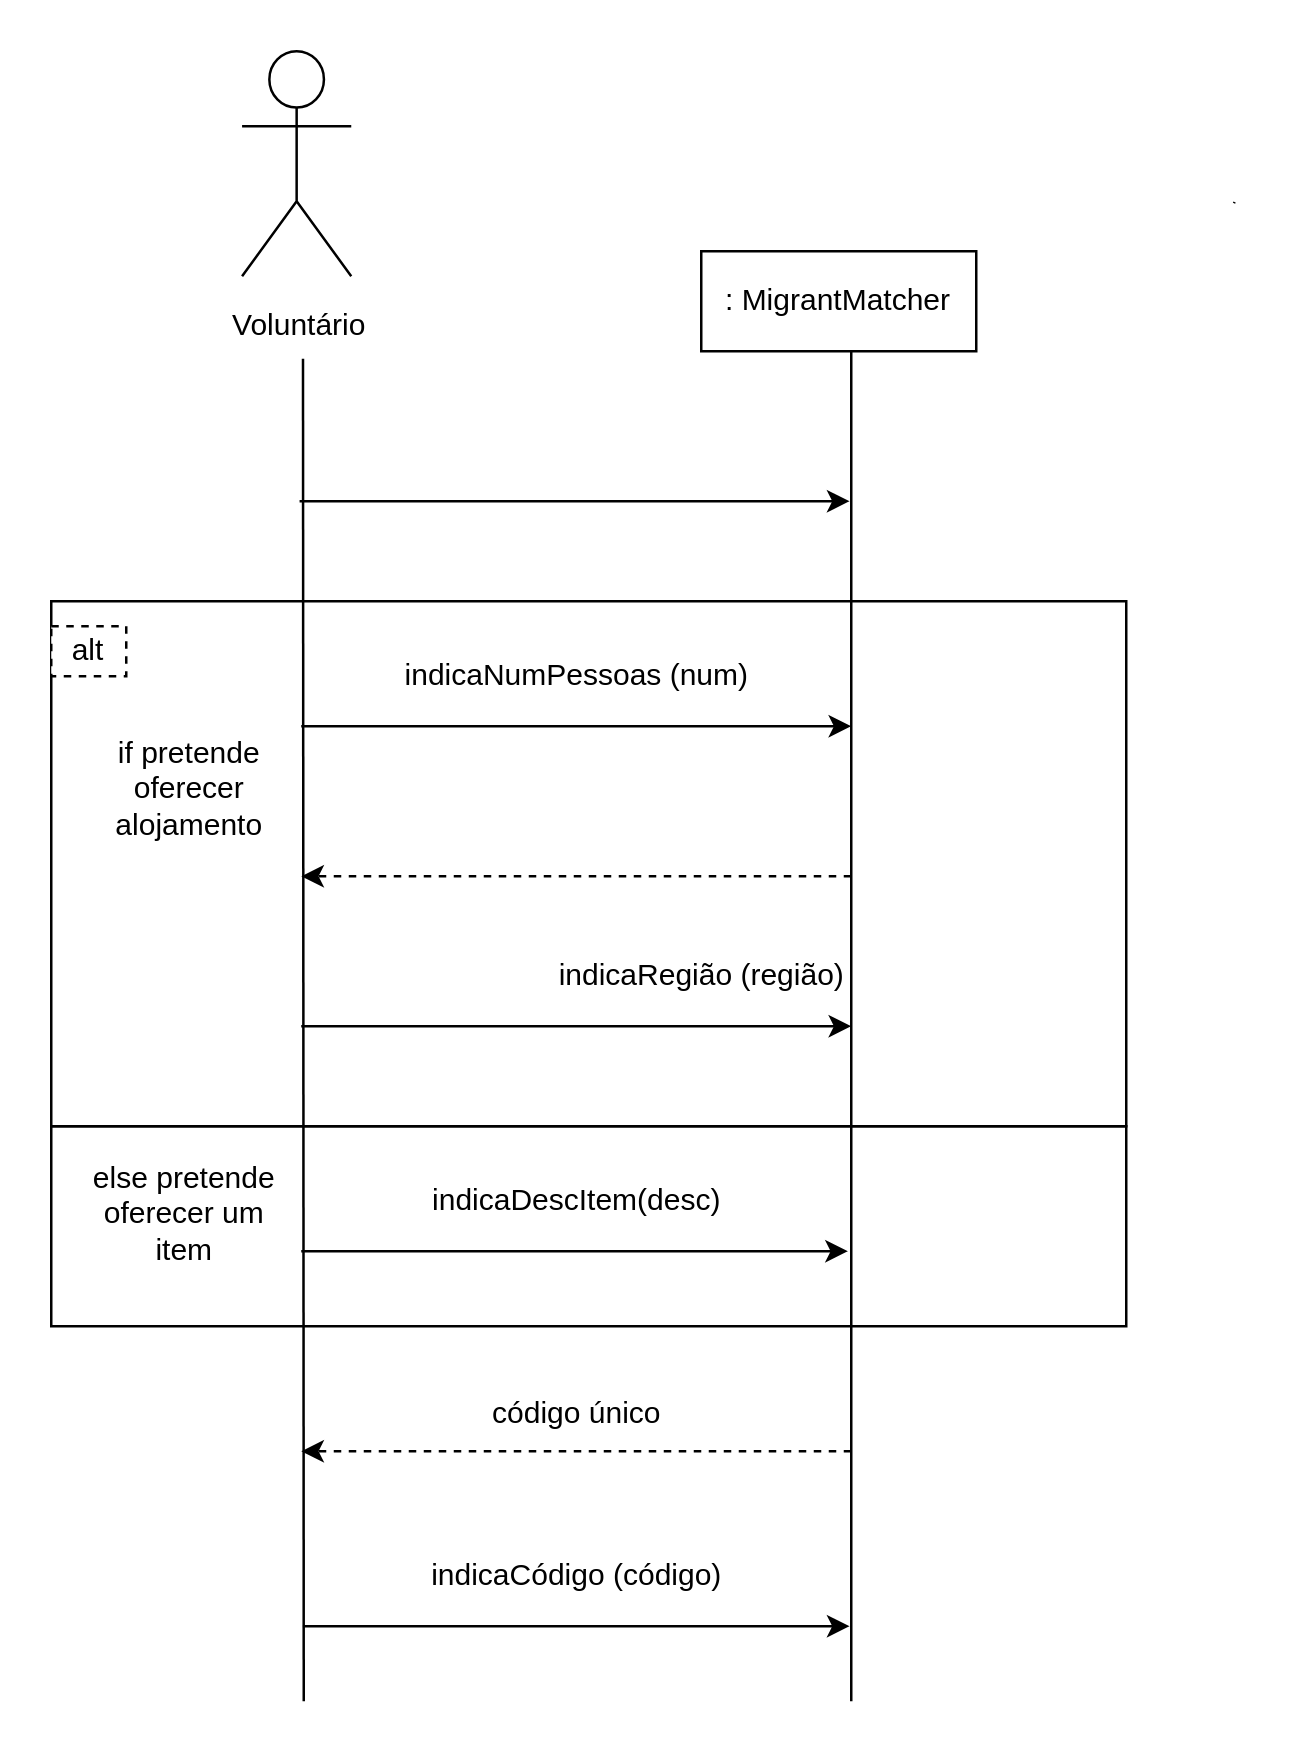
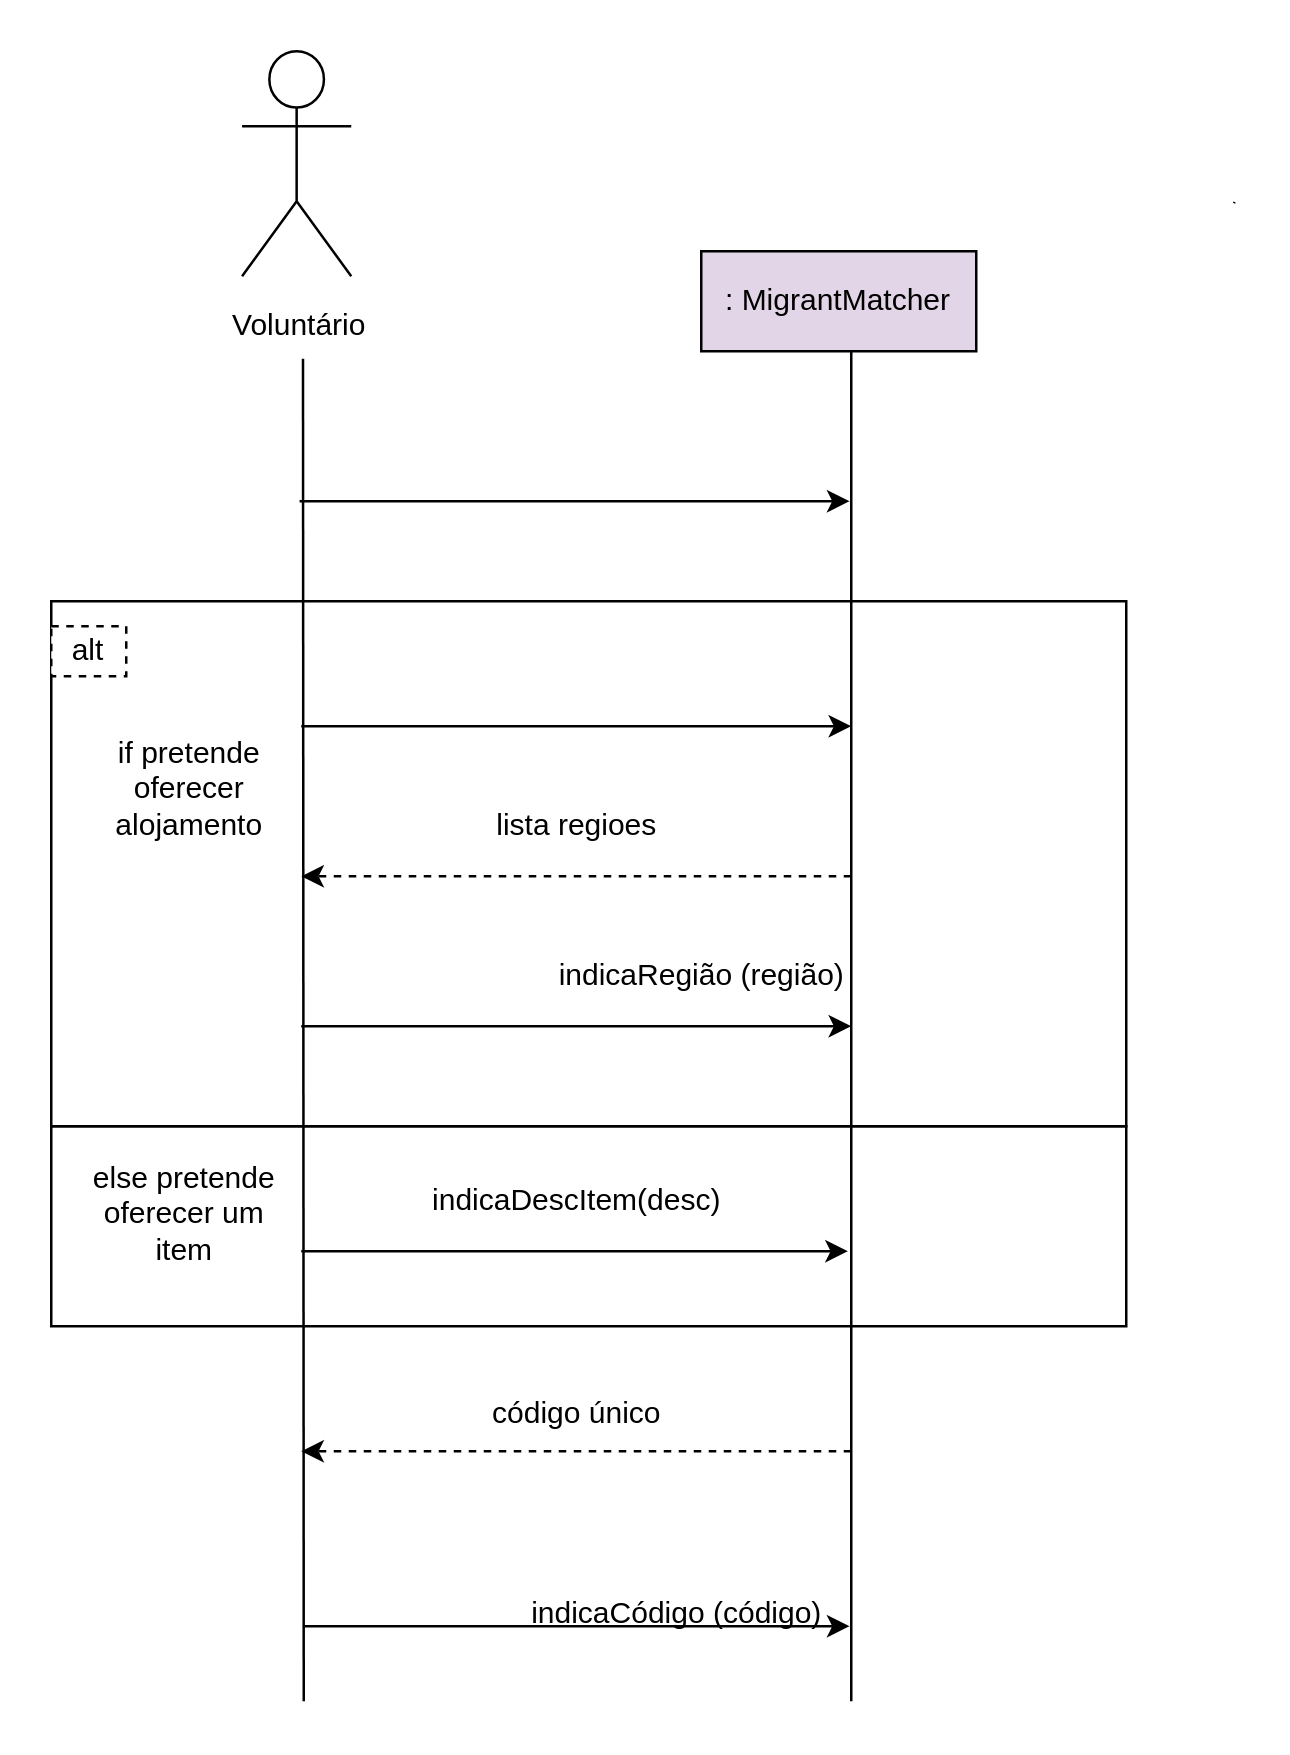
node ": MigrantMatcher": fillcolor #ffffff -> #e1d5e7
node "indicaNumPessoas (num)": removed
node "lista regioes": added
node "indicaCódigo (código)": moved (576, 1576) -> (676, 1614)
